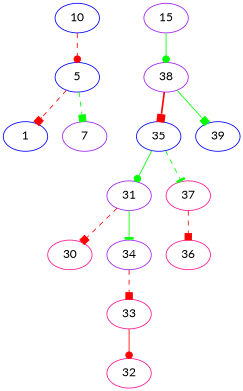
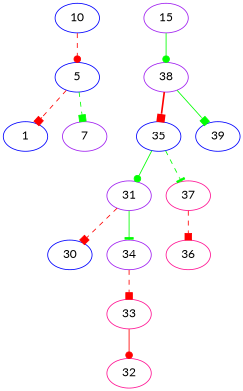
node "30": color deeppink -> blue
